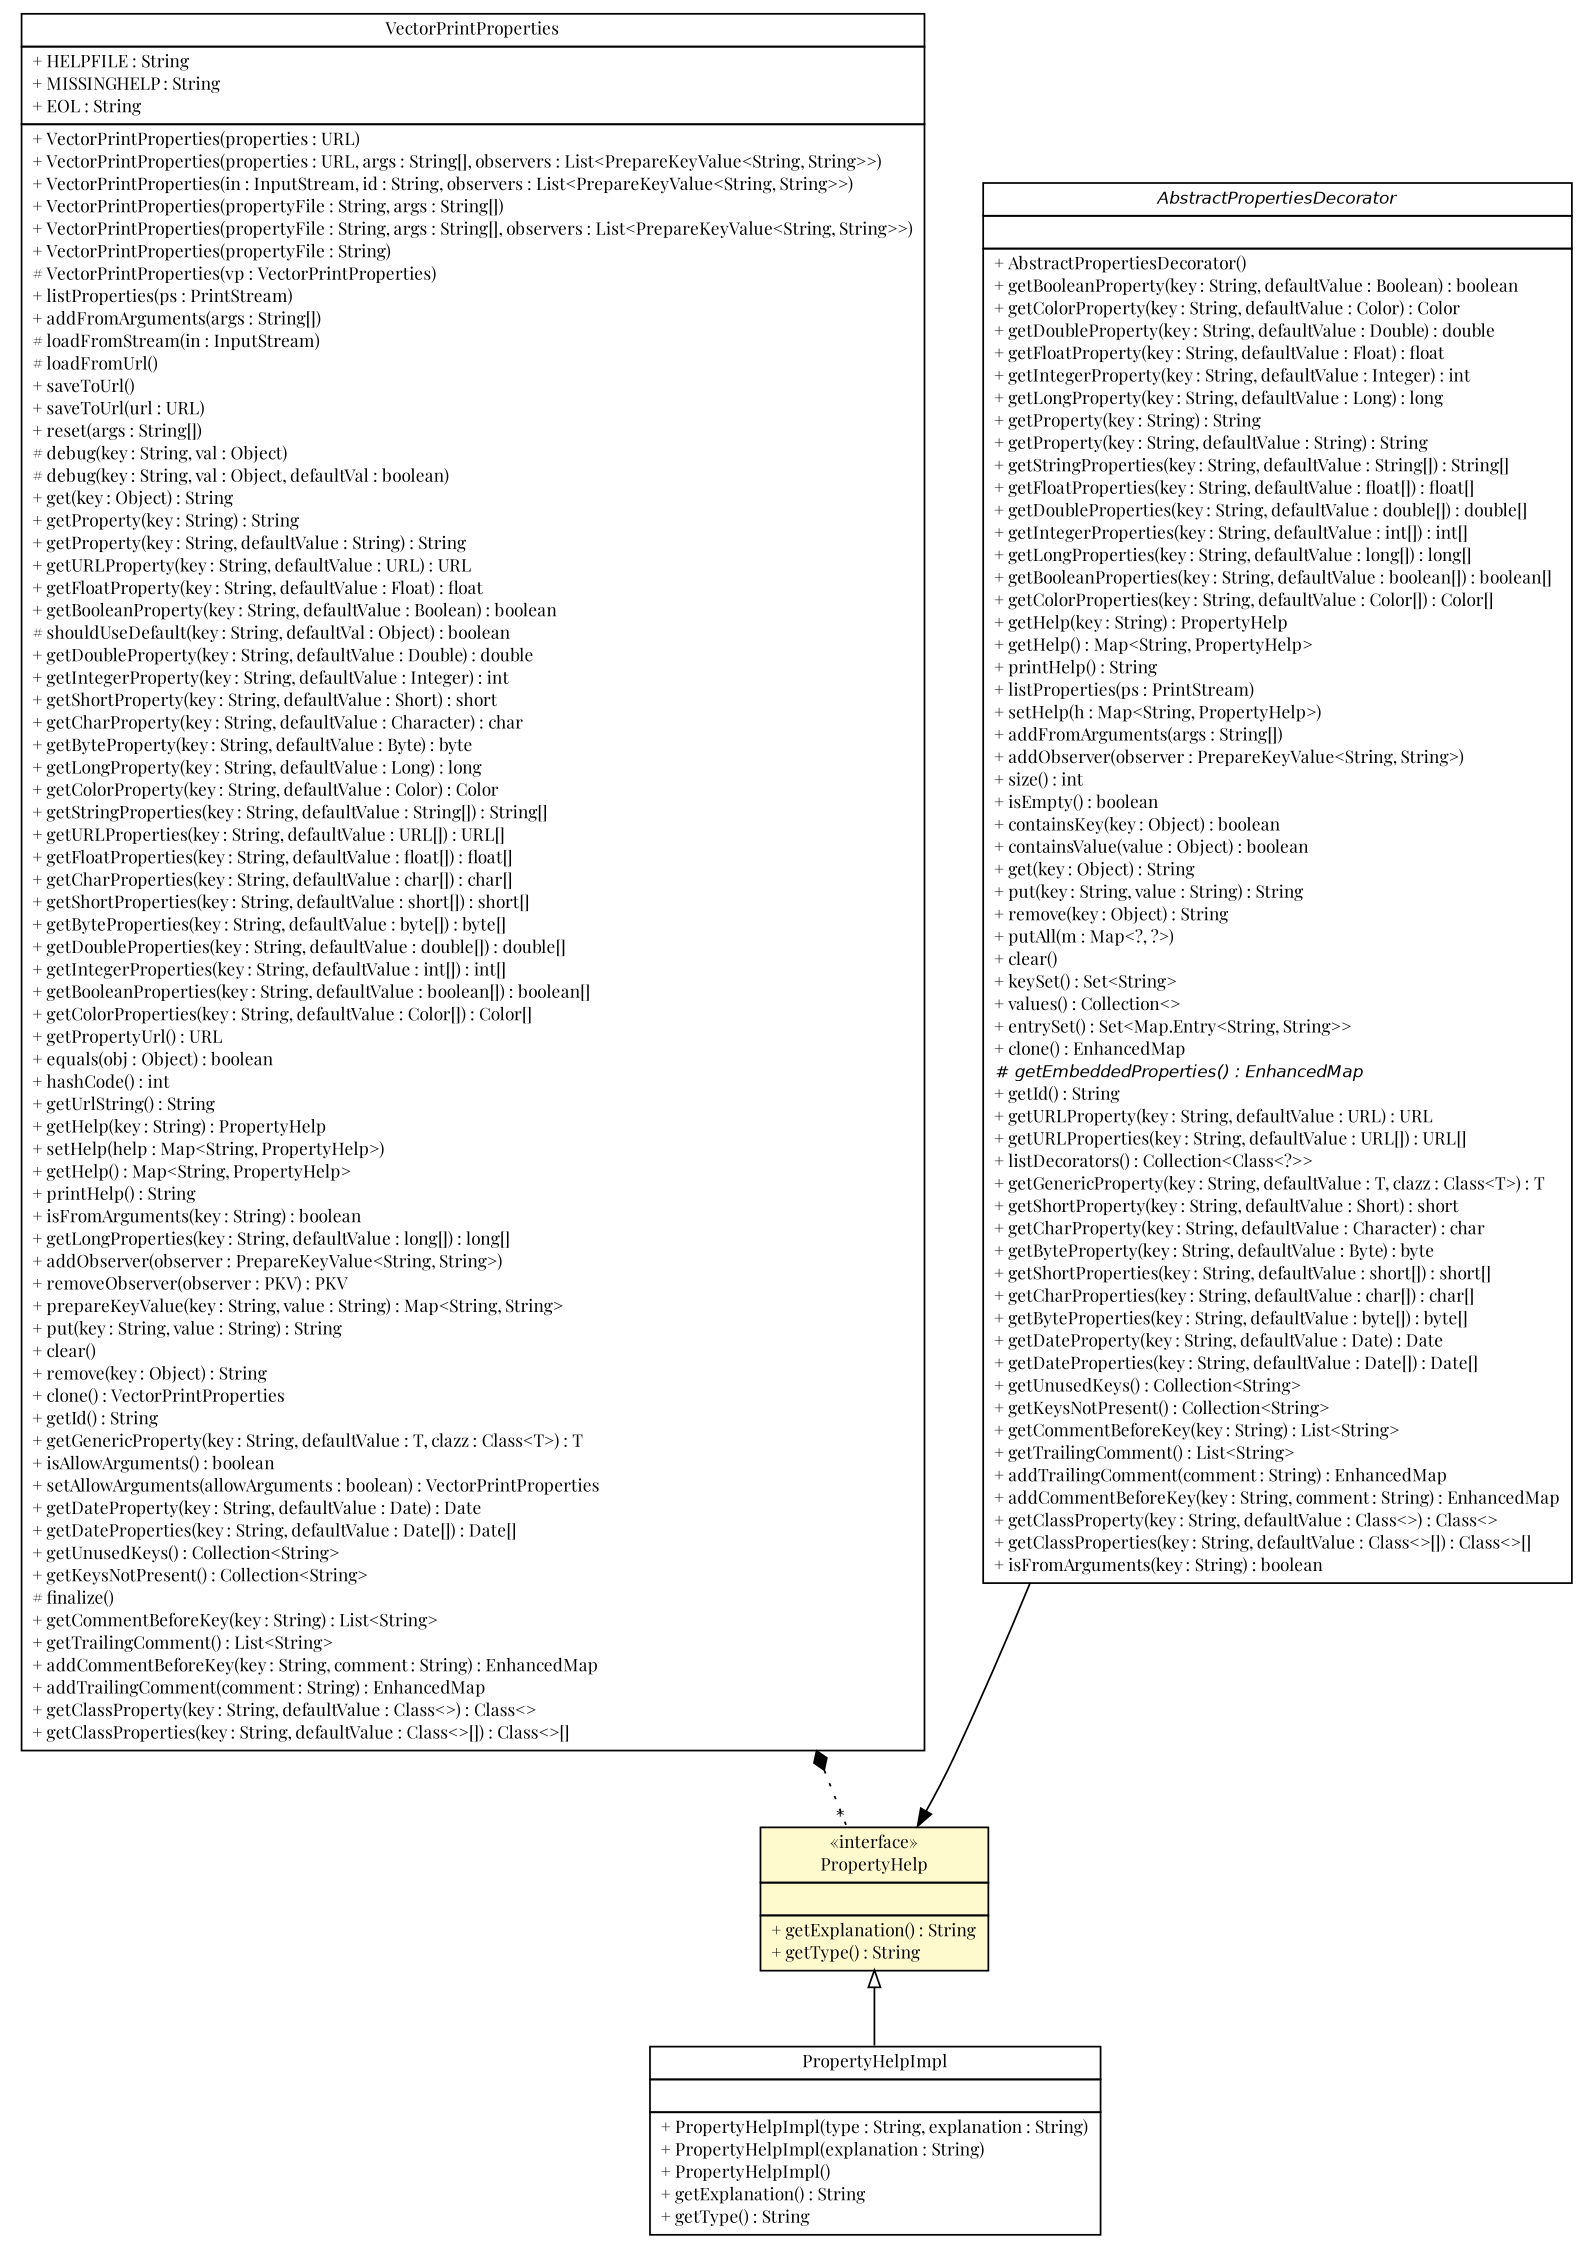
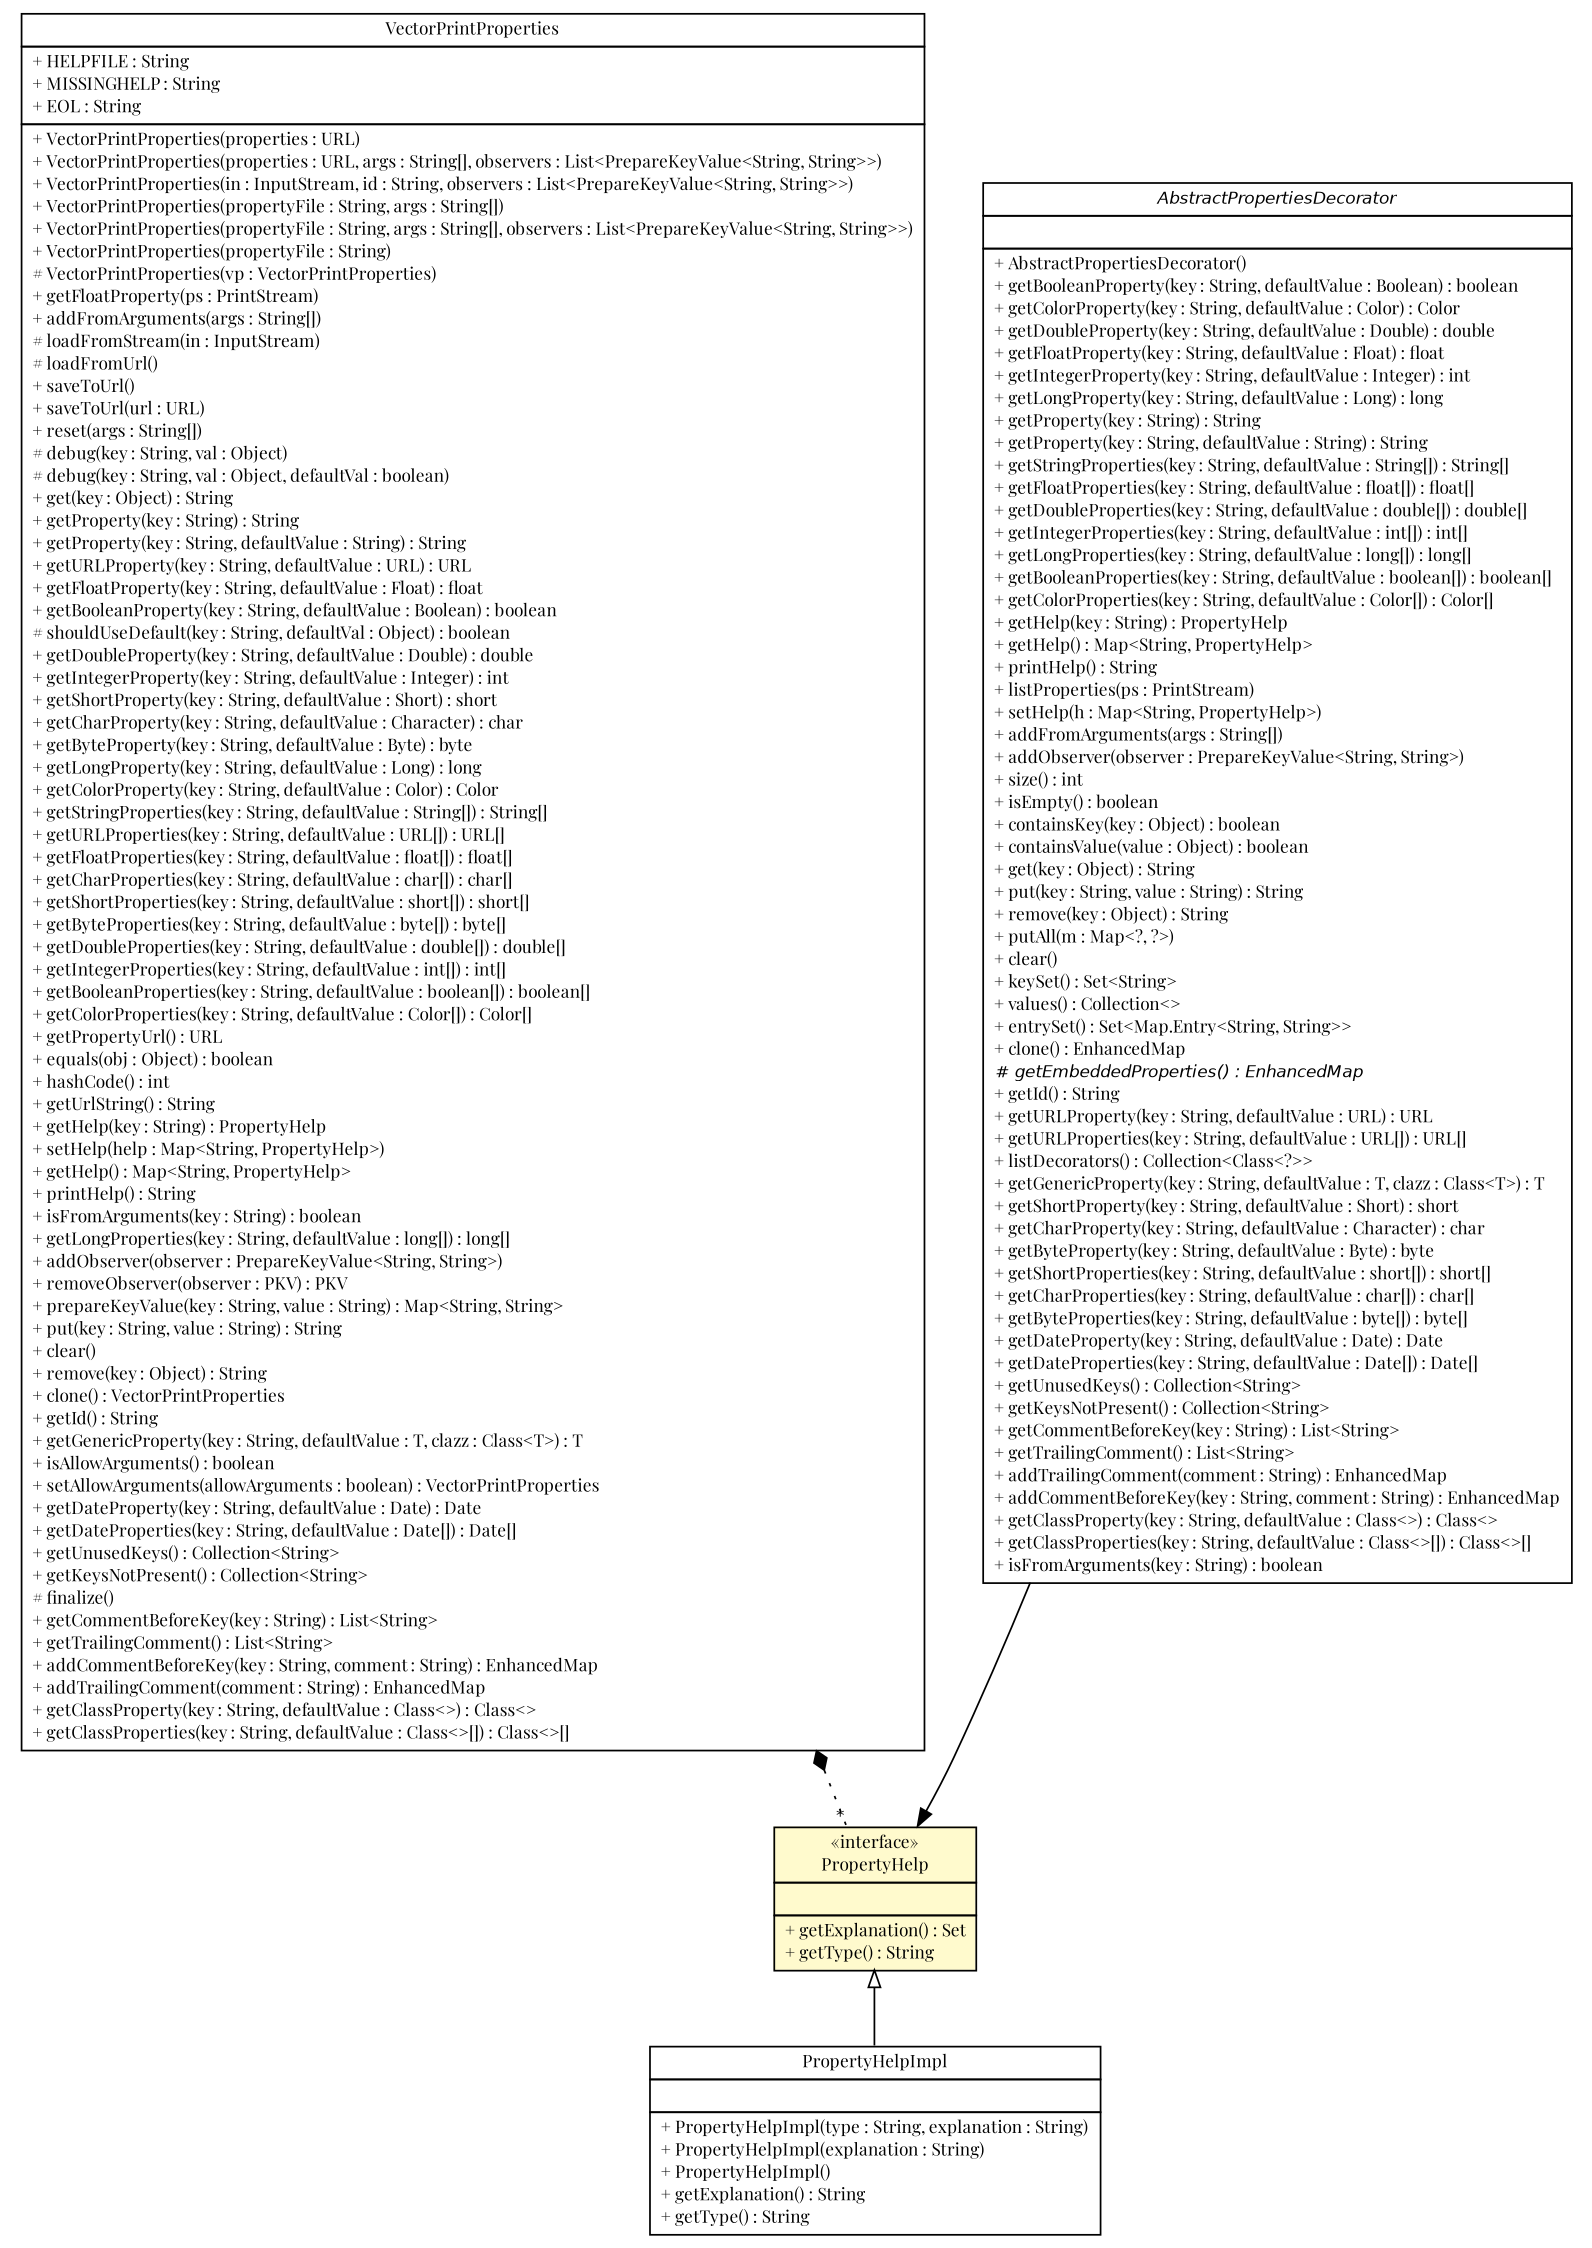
node "VectorPrintProperties": text "+ listProperties(ps : PrintStream)" -> "+ getFloatProperty(ps : PrintStream)"
node "PropertyHelp": text "+ getExplanation() : String" -> "+ getExplanation() : Set"
